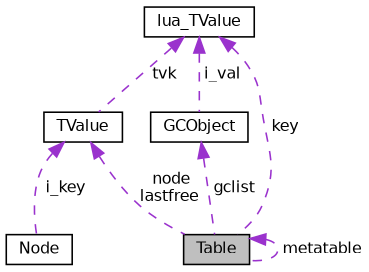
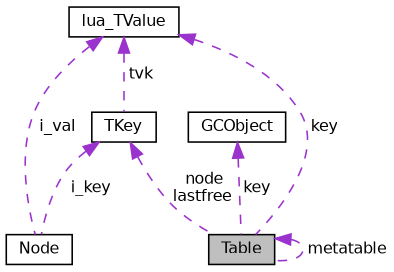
edge "GCObject" -> "lua_TValue": now "Node" -> "lua_TValue"
node "TValue": label "TValue" -> "TKey"
edge "Table" -> "GCObject": label " gclist" -> " key"
